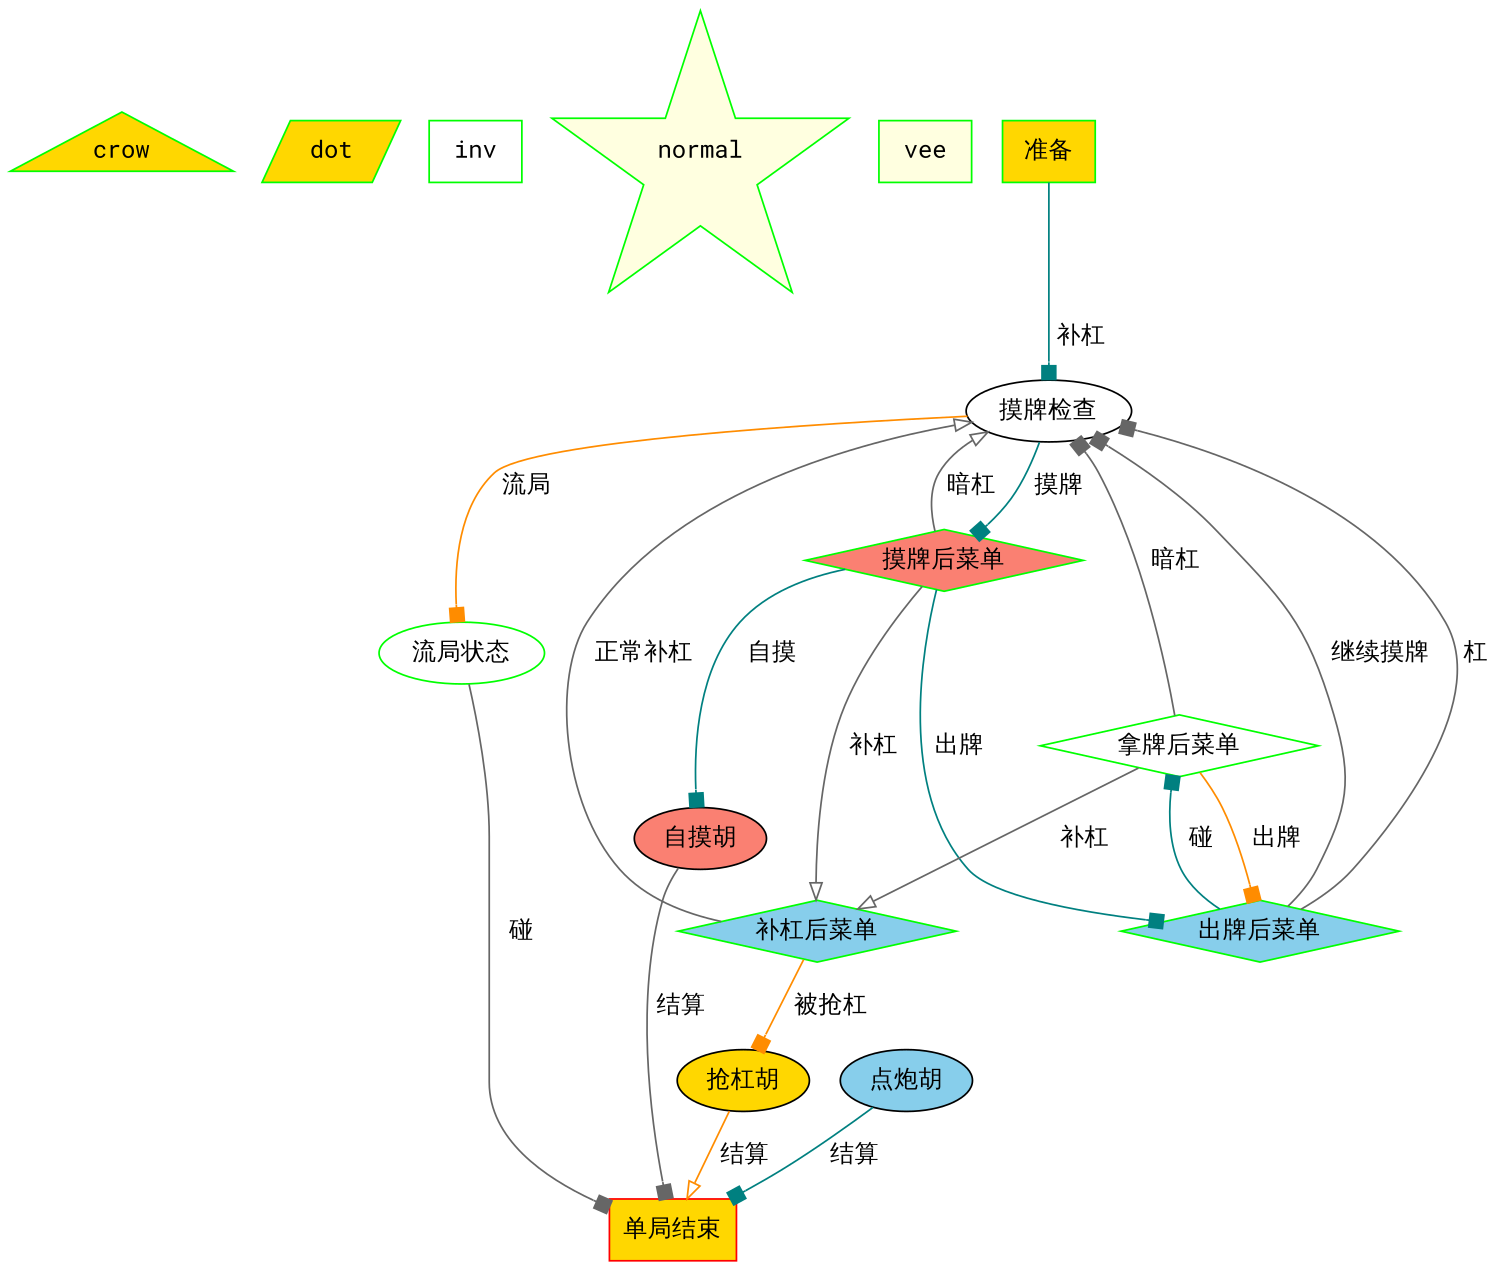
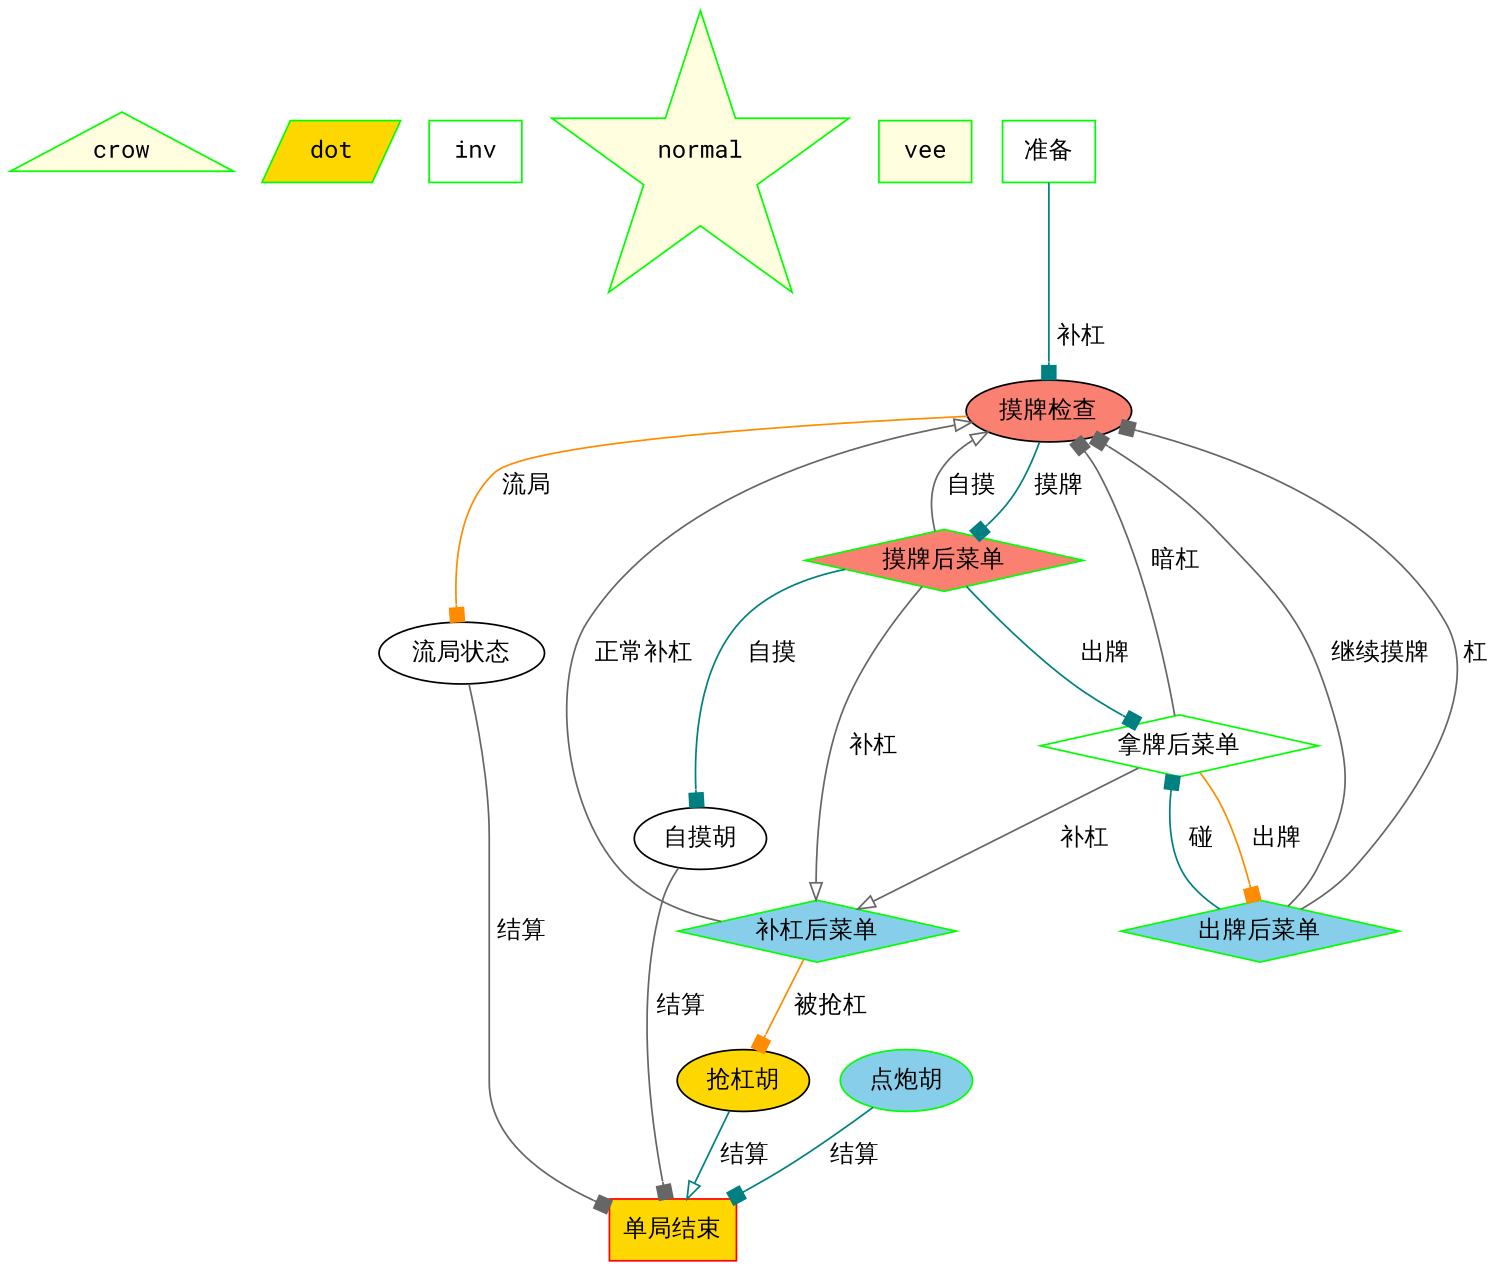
node "crow": fillcolor gold -> lightyellow
node "准备": fillcolor gold -> white
node "摸牌检查": fillcolor white -> salmon
edge "摸牌后菜单" -> "摸牌检查": label " 暗杠 " -> " 自摸 "
node "流局状态": color green -> black
edge "摸牌后菜单" -> "出牌后菜单": now "摸牌后菜单" -> "拿牌后菜单"
node "自摸胡": fillcolor salmon -> white
edge "流局状态" -> "单局结束": label " 碰 " -> " 结算 "
node "点炮胡": color black -> green
edge "抢杠胡" -> "单局结束": color darkorange -> teal
